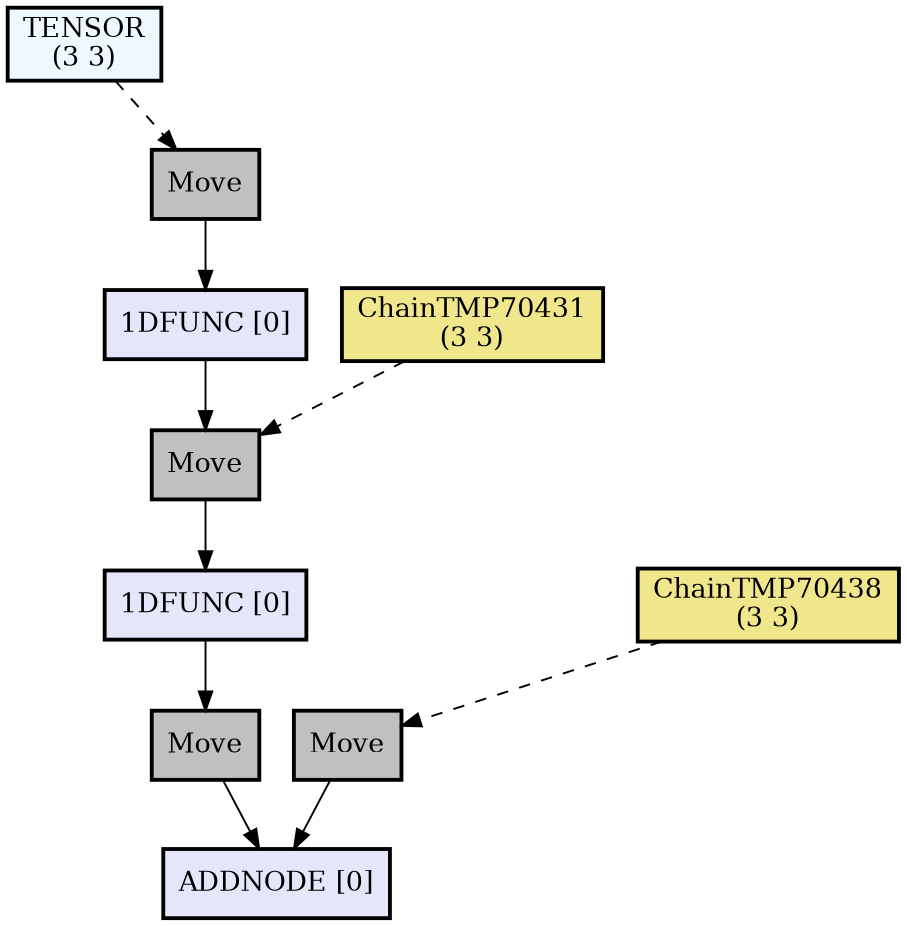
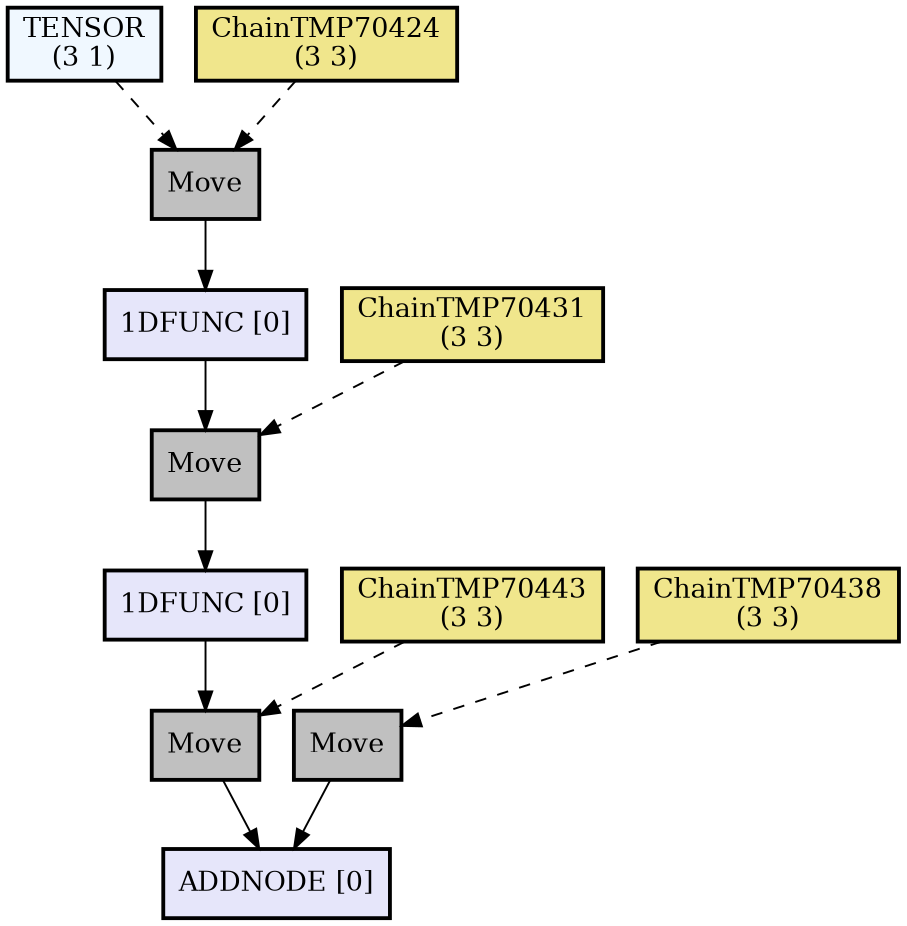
node "TENSOR (3 3)": label "TENSOR (3 3)" -> "TENSOR (3 1)"
node "ChainTMP70424 (3 3)": added
node "ChainTMP70443 (3 3)": added
